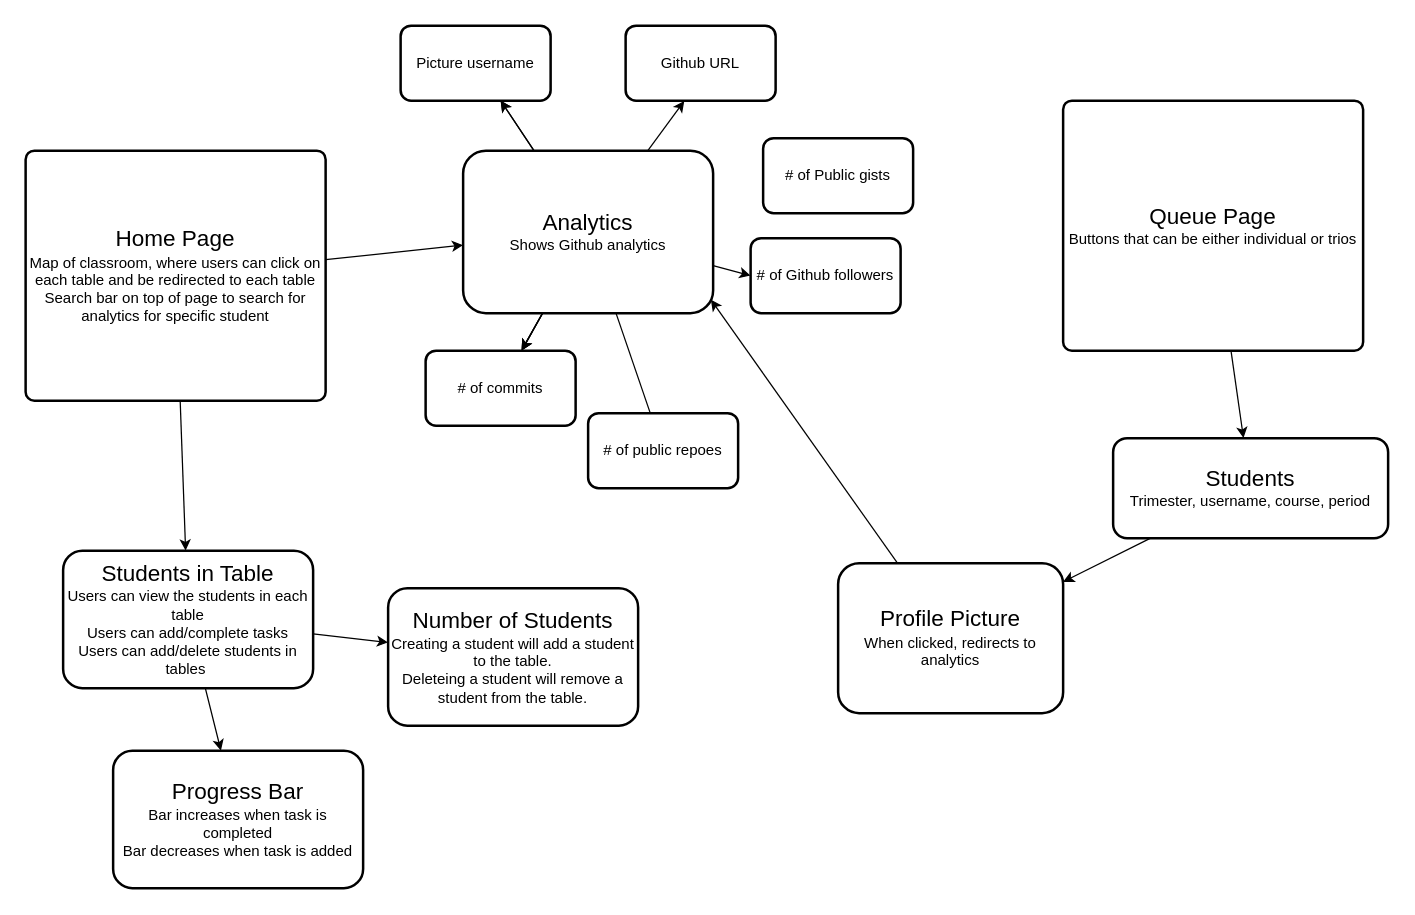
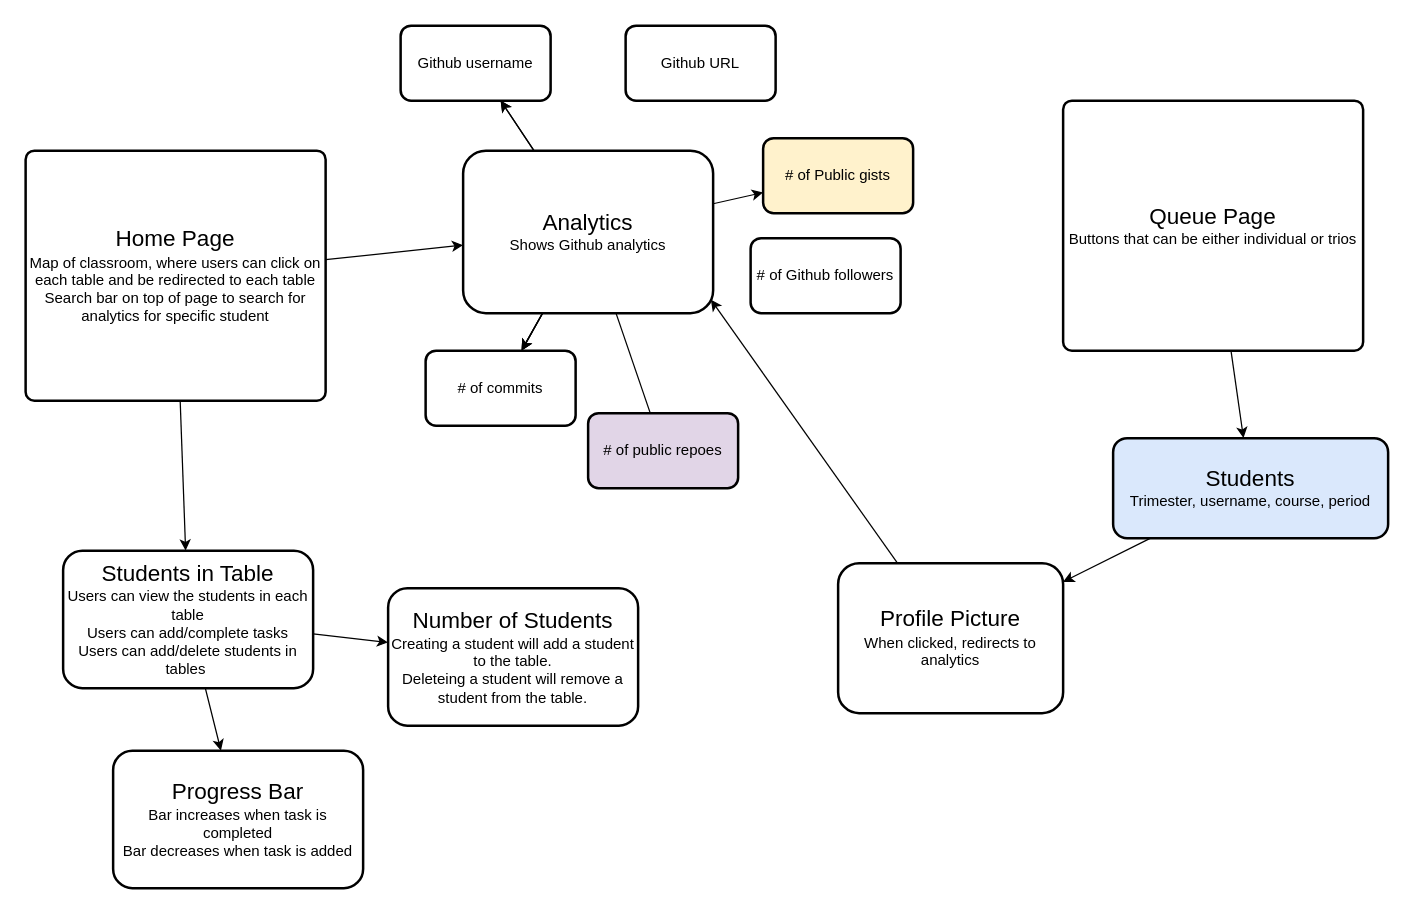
node "Picture username": label "Picture username" -> "Github username"
edge "Analytics Shows Github analytics" -> "Github URL": now "Analytics Shows Github analytics" -> "# of Public gists"
node "# of Public gists": fillcolor #ffffff -> #fff2cc
edge "Analytics Shows Github analytics" -> "# of Github followers": removed
node "# of public repoes": fillcolor #ffffff -> #e1d5e7
node "Students Trimester, username, course, period": fillcolor #ffffff -> #dae8fc
